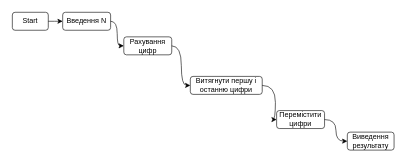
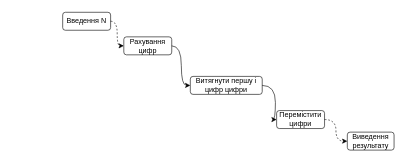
node "Start": removed
edge "Start" -> "Введення N": removed
edge "Введення N" -> "Рахування цифр": style solid -> dashed
node "Витягнути першу і останню цифри": label "Витягнути першу і останню цифри" -> "Витягнути першу і цифр цифри"
edge "Перемістити цифри" -> "Виведення результату": style solid -> dashed
